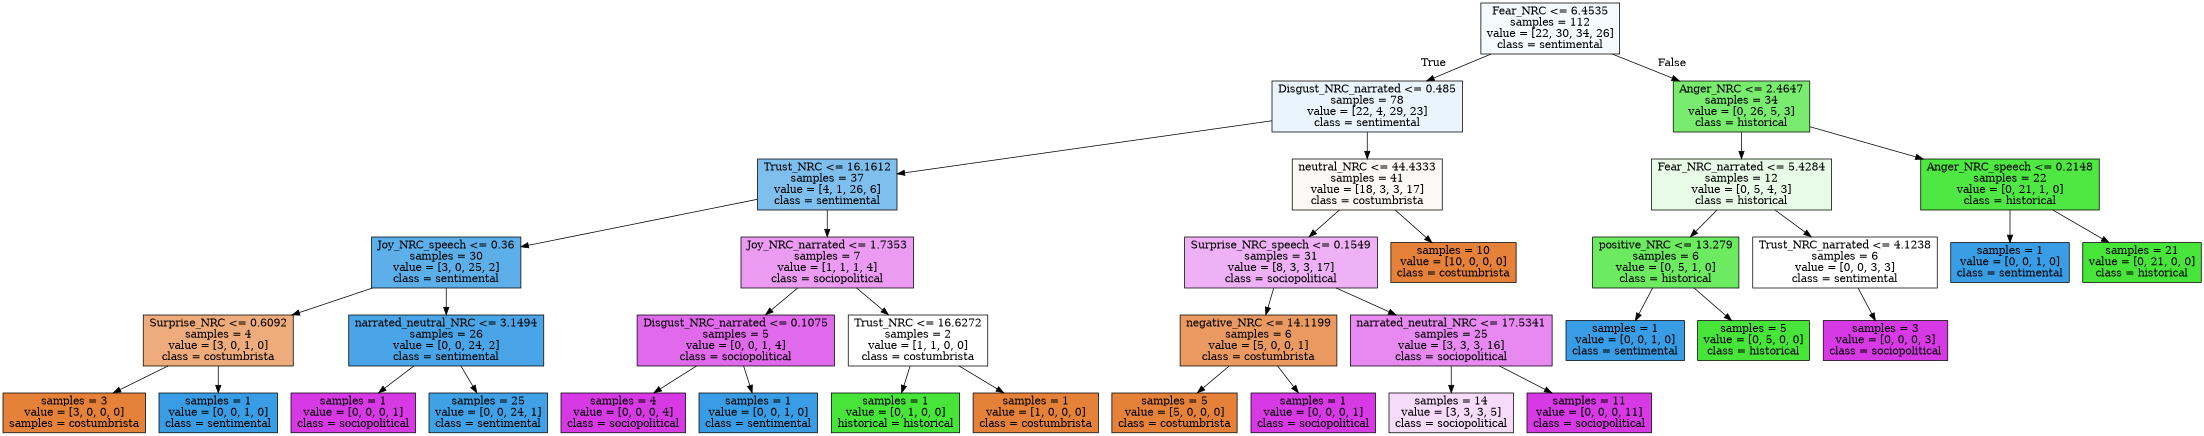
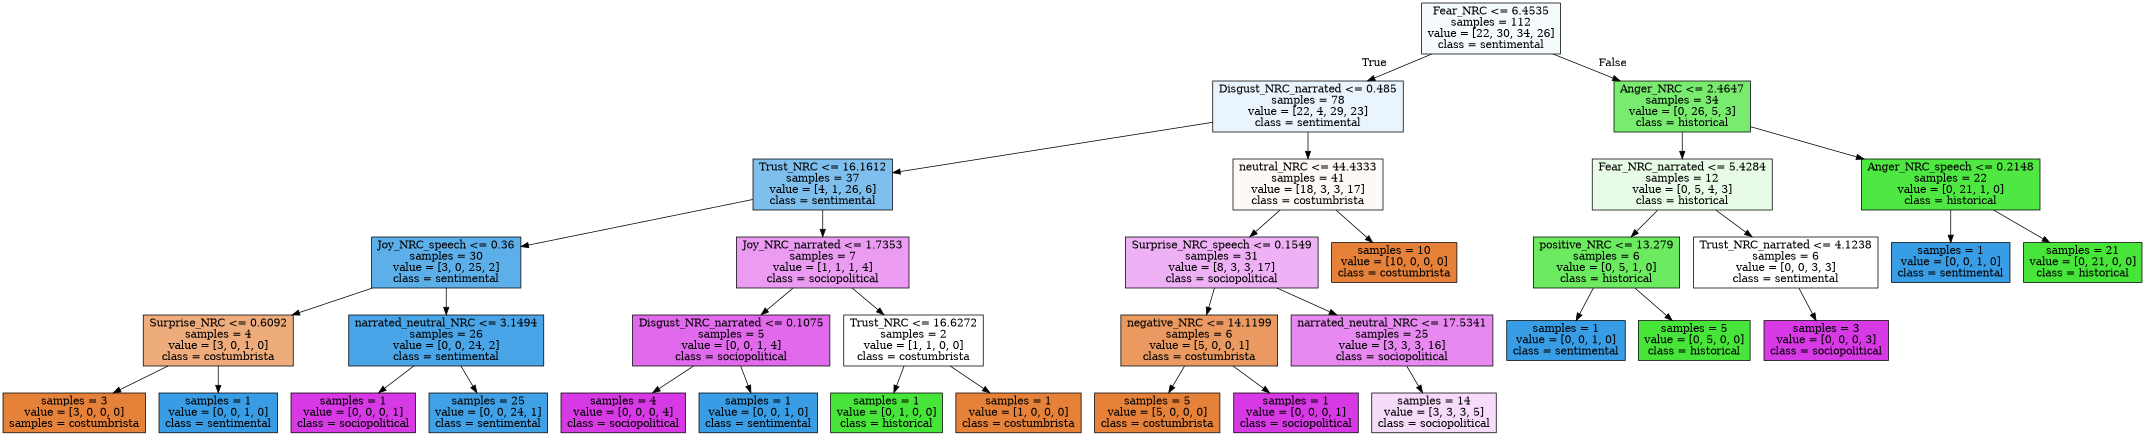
node "samples = 1 value = [0, 1, 0, 0] historical = historical": label "samples = 1 value = [0, 1, 0, 0] historical = historical" -> "samples = 1 value = [0, 1, 0, 0] class = historical"
node "samples = 11 value = [0, 0, 0, 11] class = sociopolitical": removed
